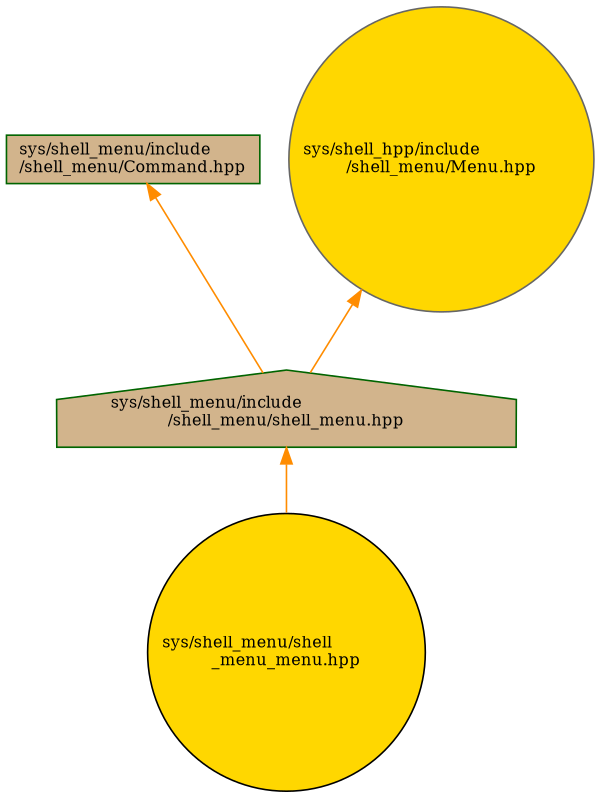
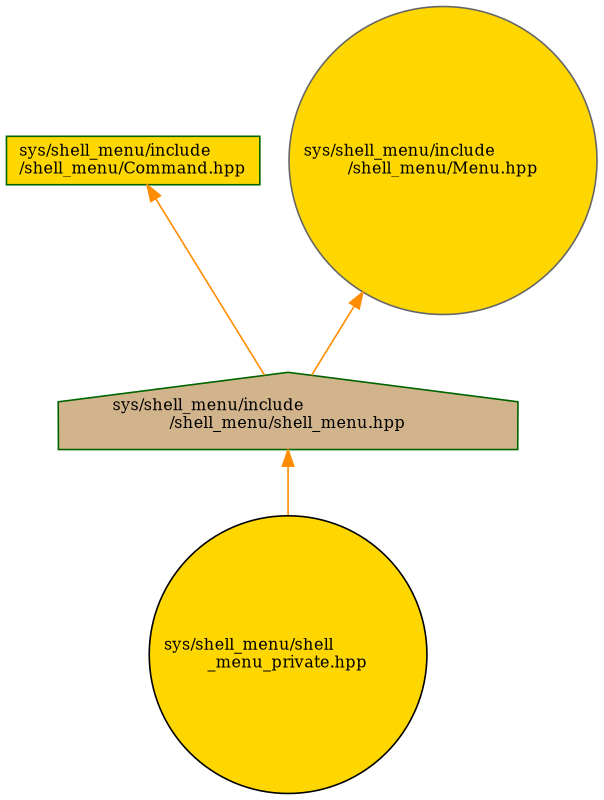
node "sys/shell_menu/include /shell_menu/Command.hpp": fillcolor tan -> gold
node "sys/shell_hpp/include /shell_menu/Menu.hpp": label "sys/shell_hpp/include /shell_menu/Menu.hpp" -> "sys/shell_menu/include /shell_menu/Menu.hpp"
node "sys/shell_menu/shell _menu_menu.hpp": label "sys/shell_menu/shell _menu_menu.hpp" -> "sys/shell_menu/shell _menu_private.hpp"
